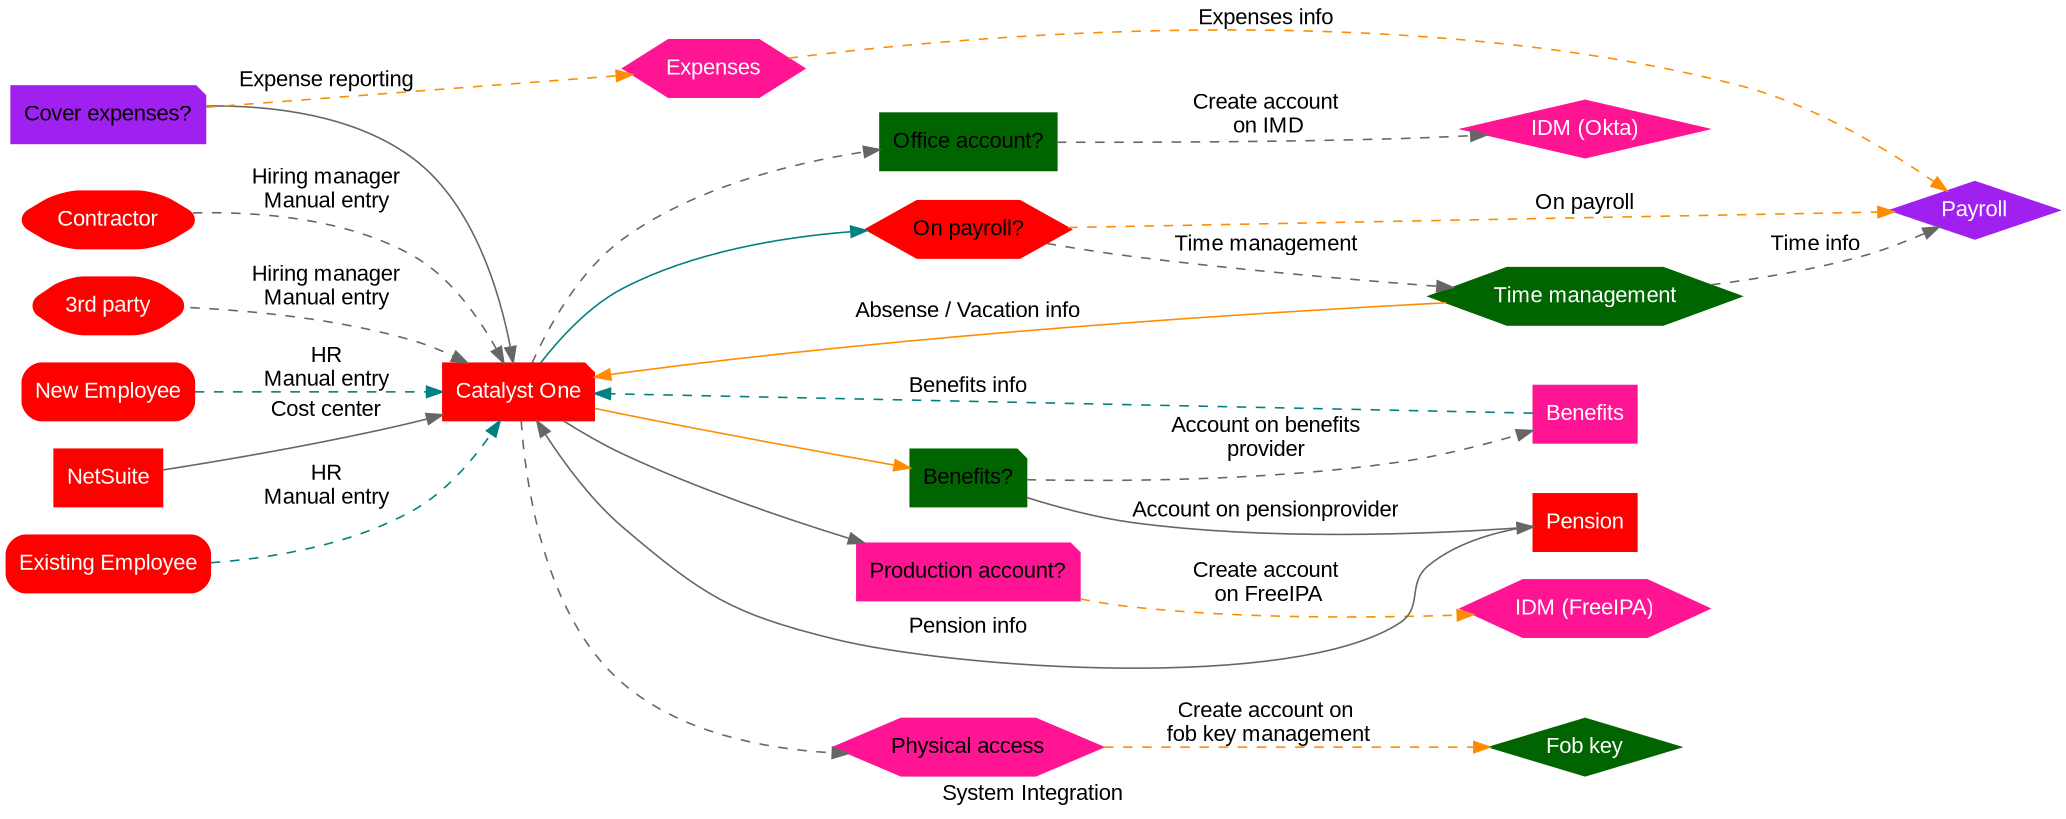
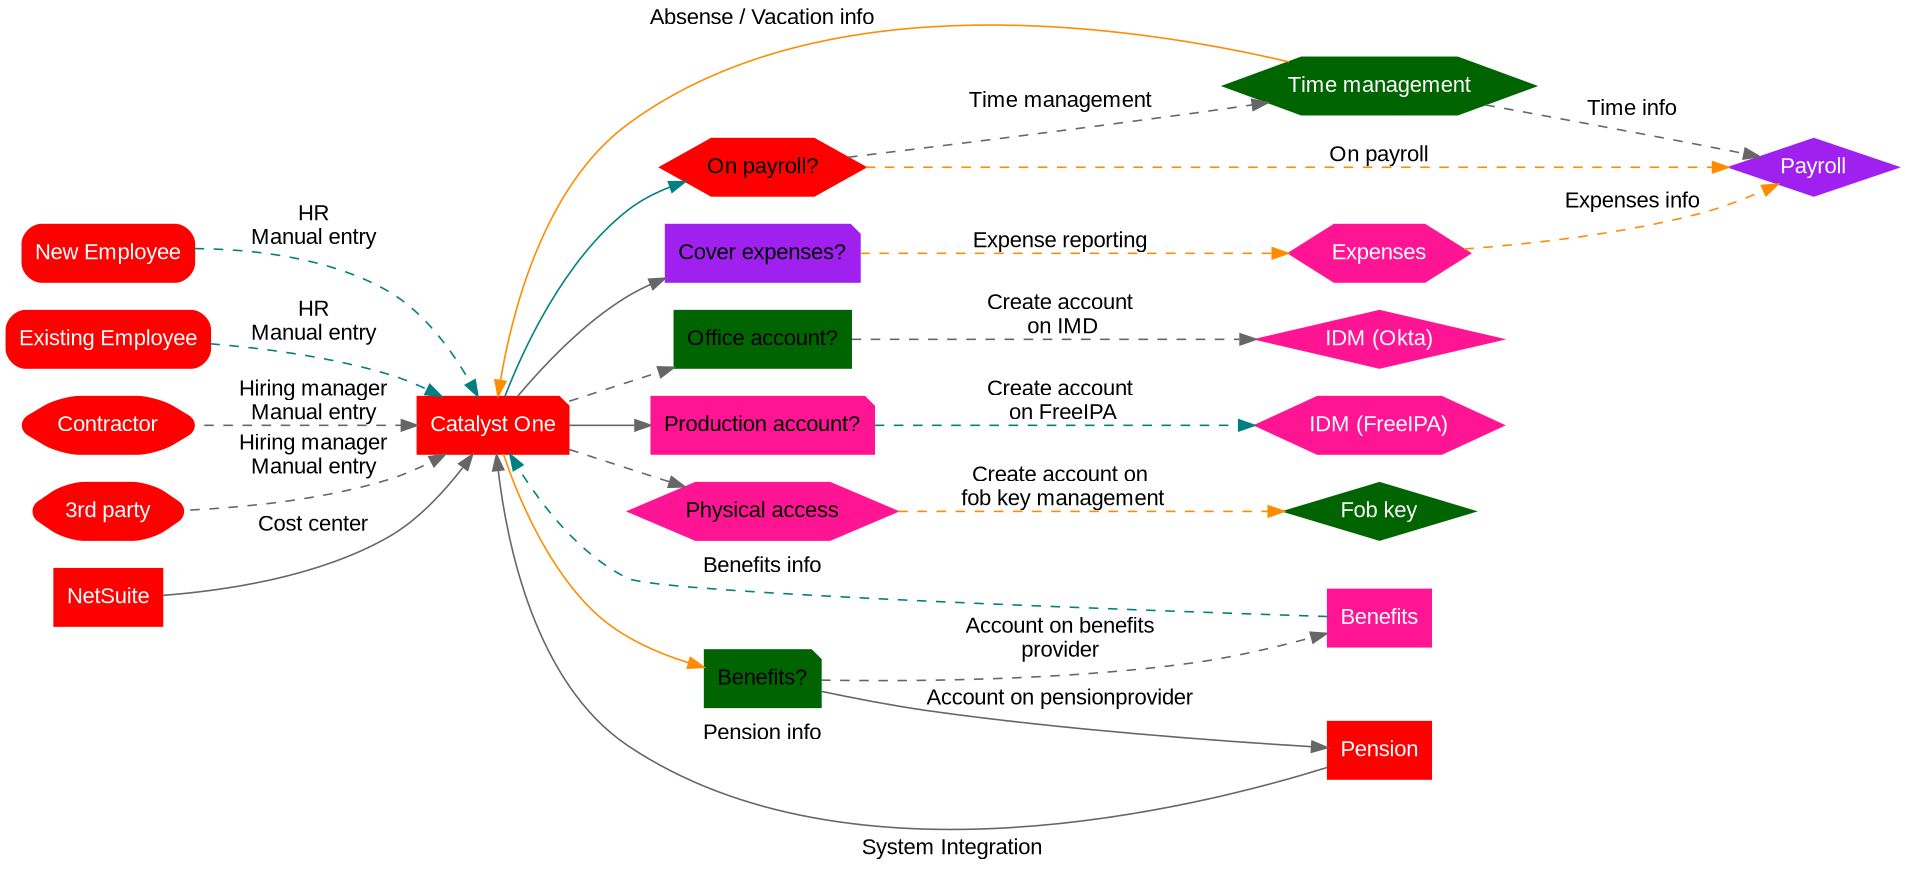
edge "Cover expenses?" -> "Catalyst One": reversed
edge "Production account?" -> "IDM (FreeIPA)": color darkorange -> teal
